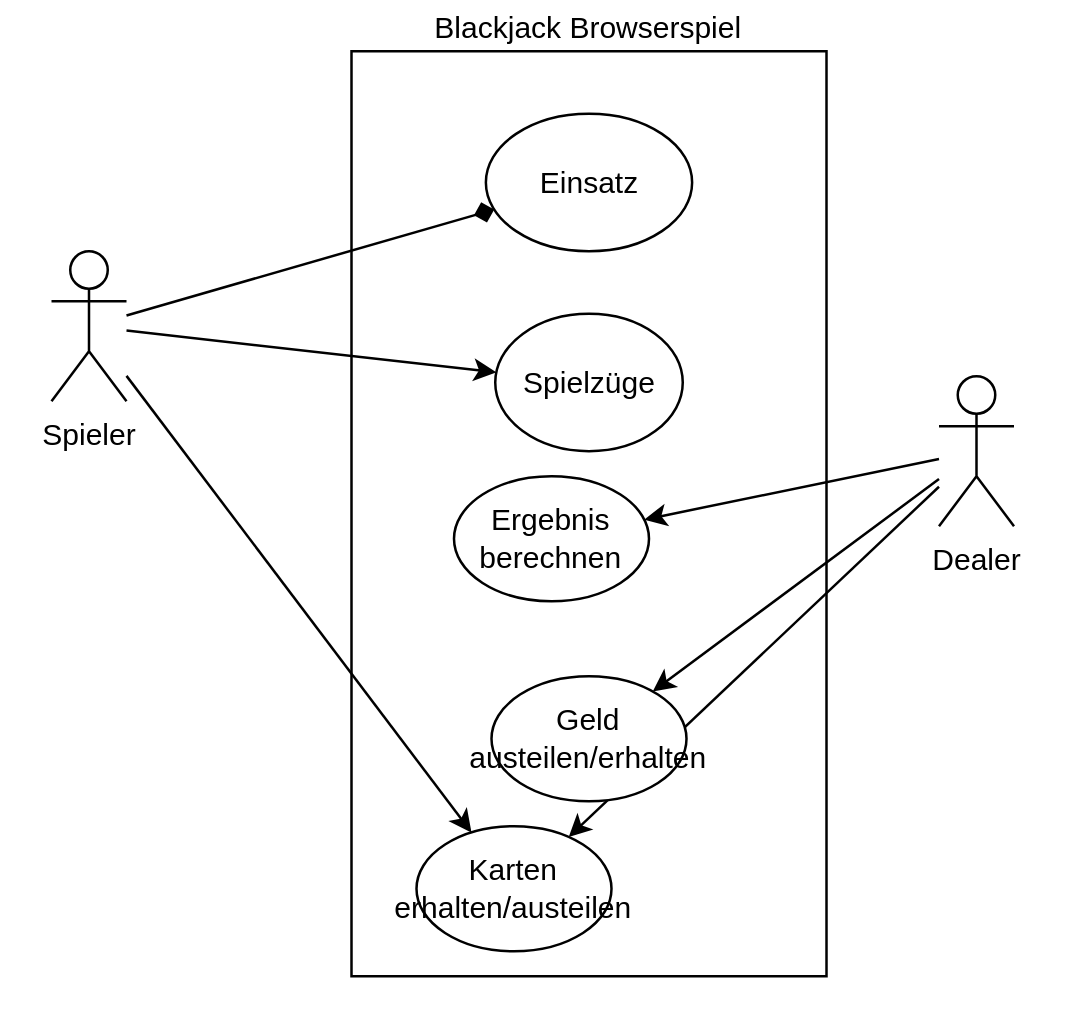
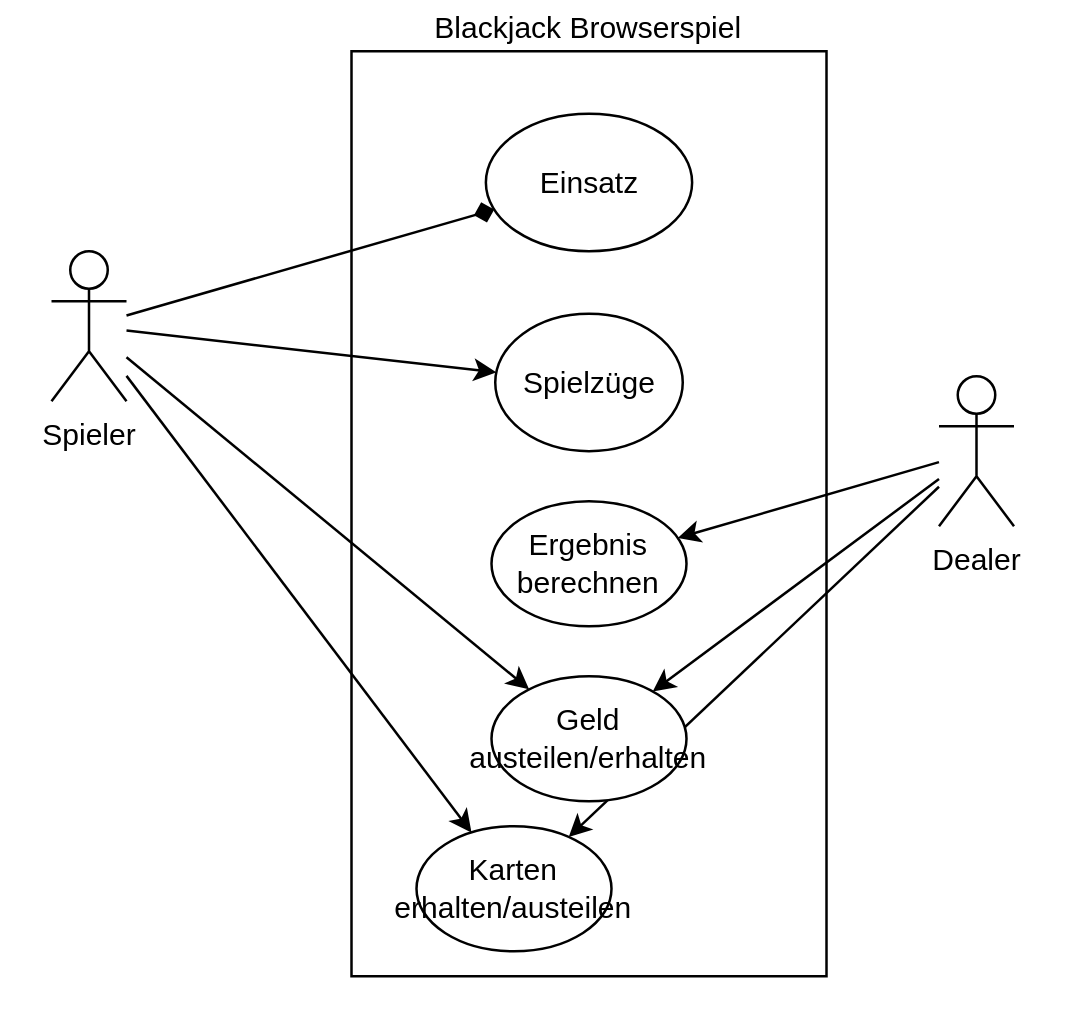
edge "Spieler" -> "Geld austeilen/erhalten": added
node "Ergebnis berechnen": moved (551, 539) -> (589, 564)
